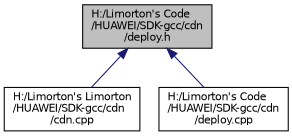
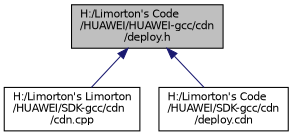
node "H:/Limorton's Code /HUAWEI/SDK-gcc/cdn /deploy.h": label "H:/Limorton's Code /HUAWEI/SDK-gcc/cdn /deploy.h" -> "H:/Limorton's Code /HUAWEI/HUAWEI-gcc/cdn /deploy.h"
node "H:/Limorton's Code /HUAWEI/SDK-gcc/cdn /deploy.cpp": label "H:/Limorton's Code /HUAWEI/SDK-gcc/cdn /deploy.cpp" -> "H:/Limorton's Code /HUAWEI/SDK-gcc/cdn /deploy.cdn"
